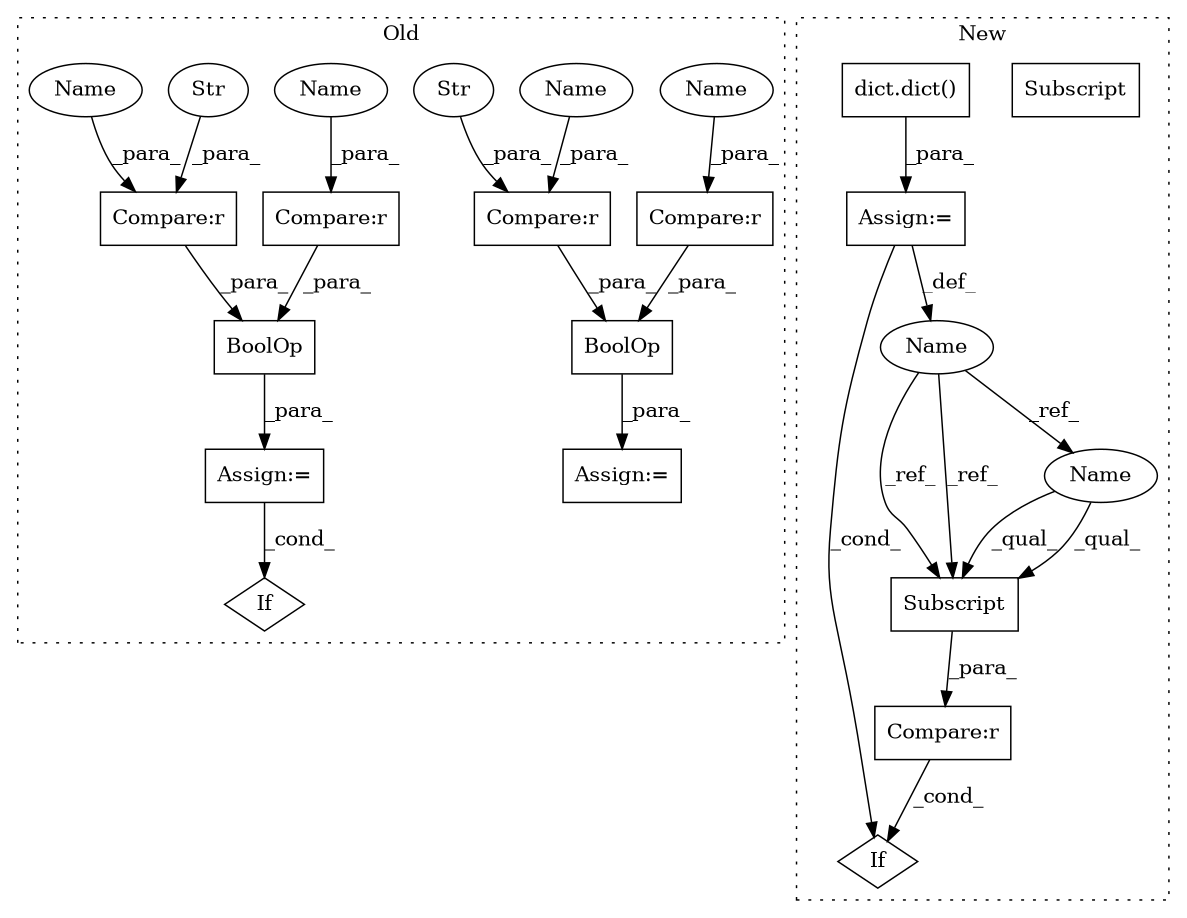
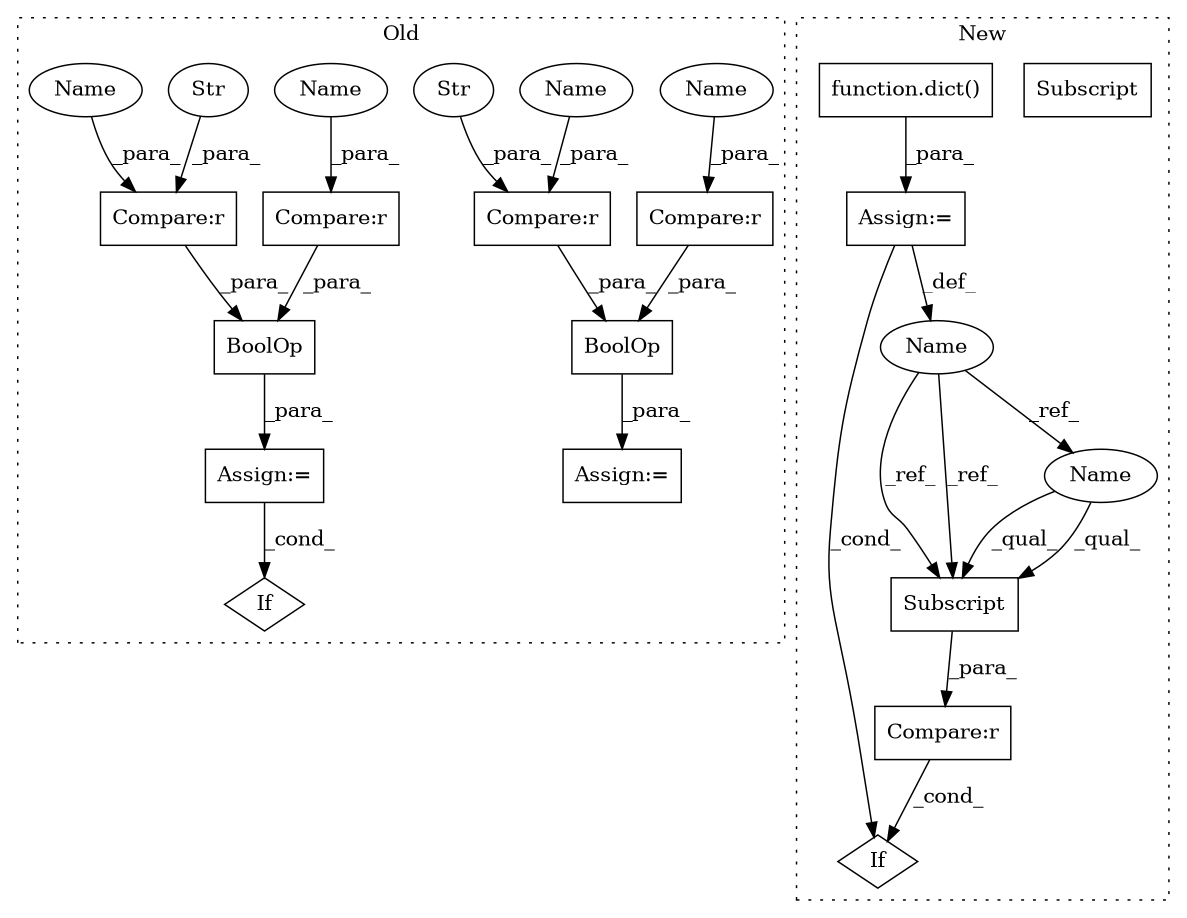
node "dict.dict()": label "dict.dict()" -> "function.dict()"
